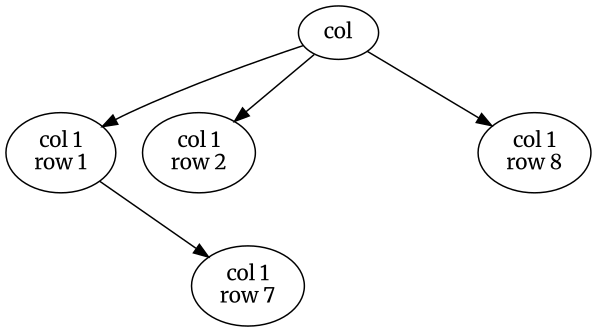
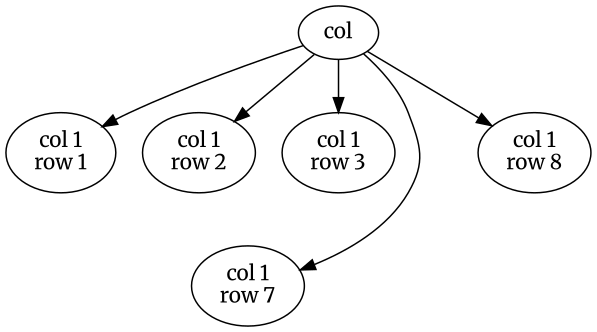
node "col 1 row 3": added
edge "col 1 row 1" -> "col 1 row 7": now "col" -> "col 1 row 7"
